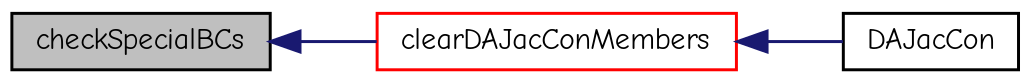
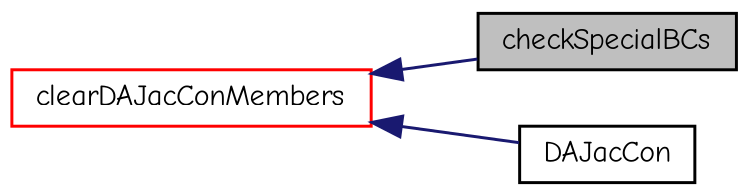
edge "clearDAJacConMembers" -> "checkSpecialBCs": reversed
